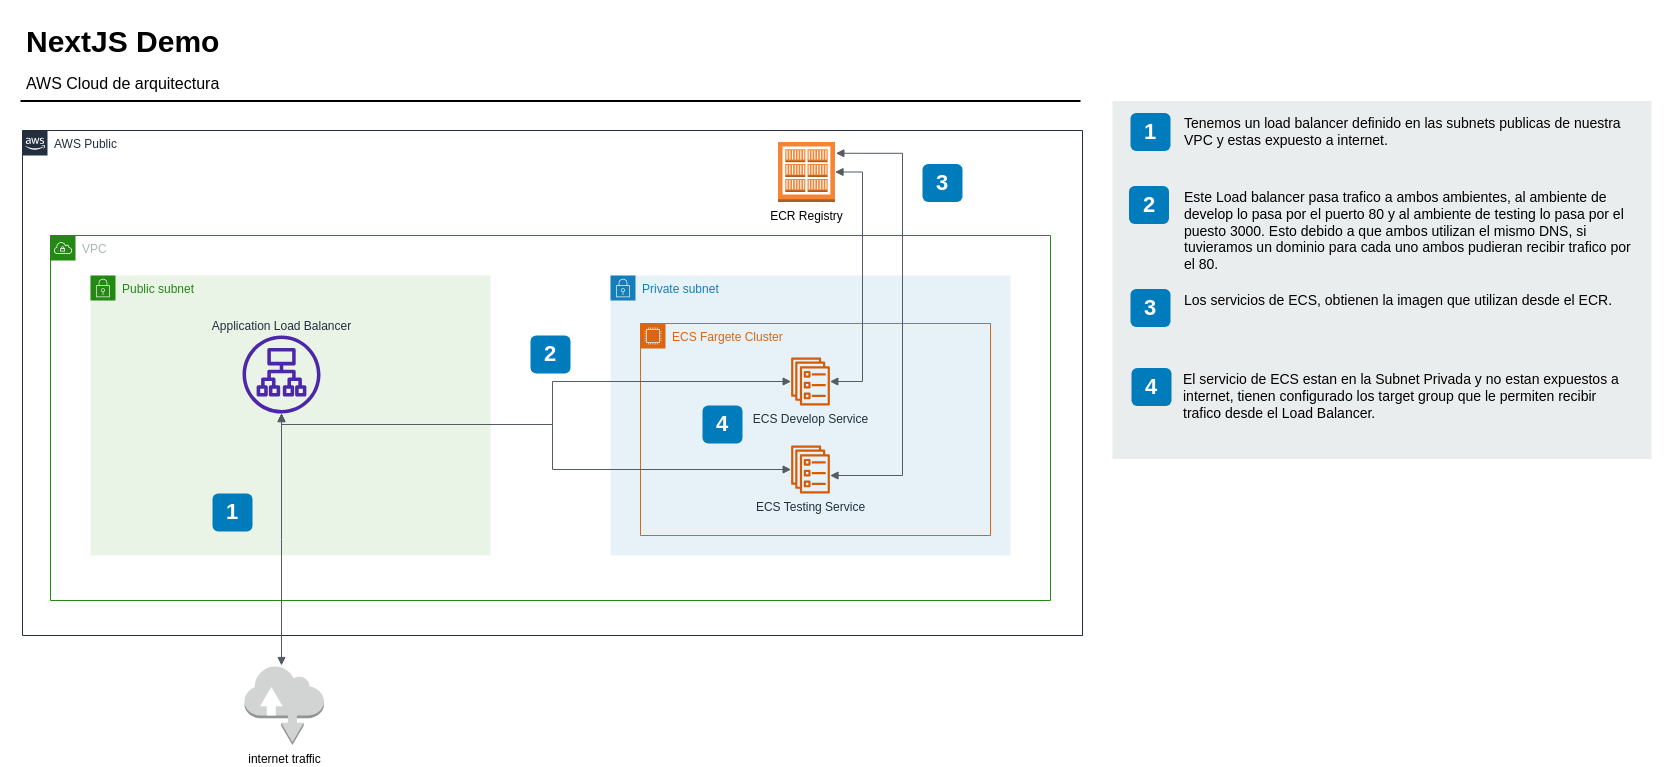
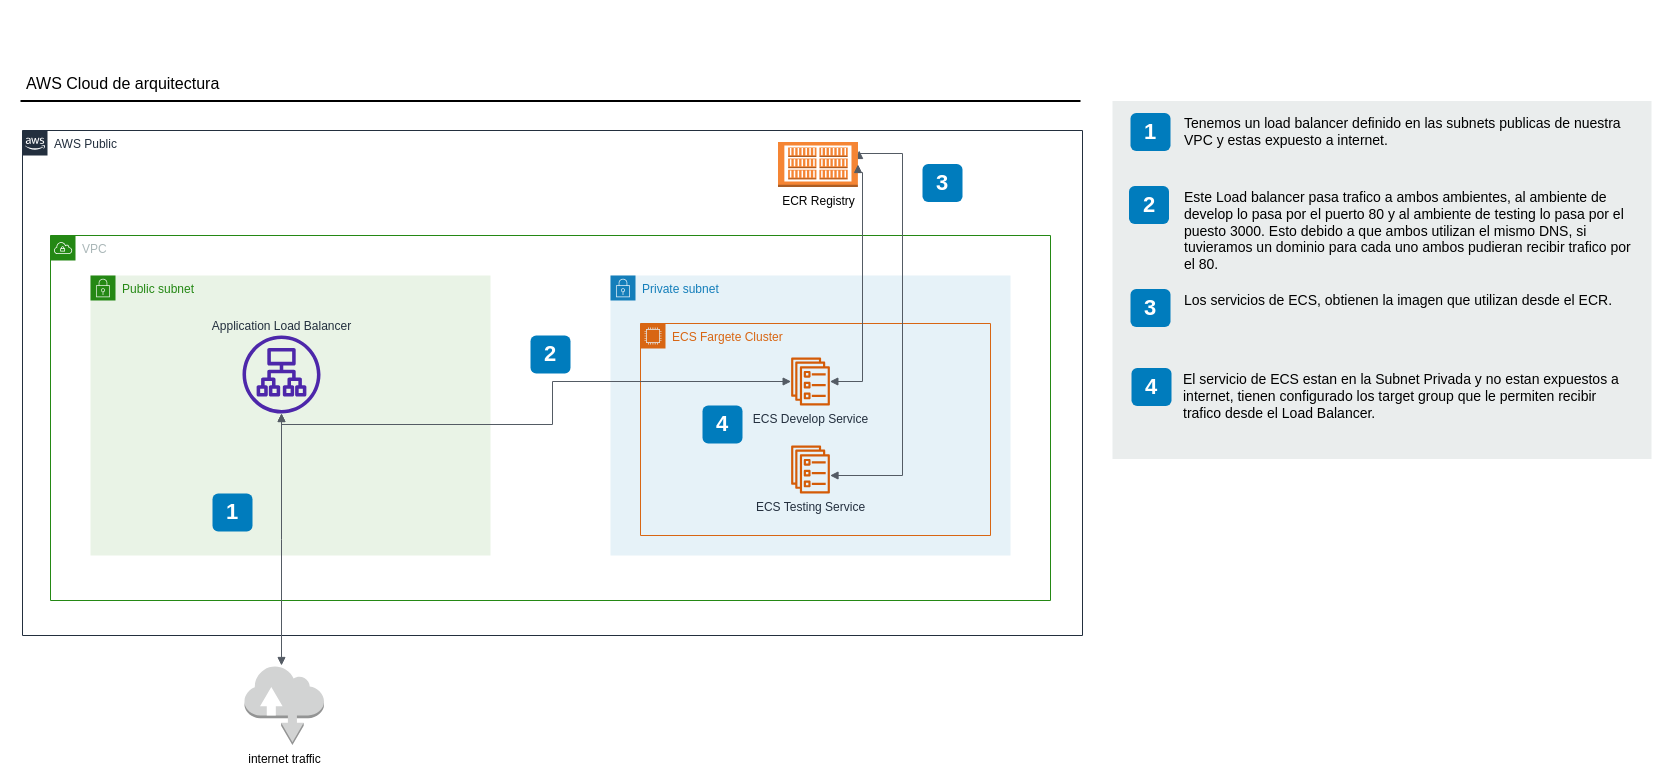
node "NextJS Demo": removed
node "ECR Registry": size 57x60 -> 80x45
edge "Application Load Balancer" -- "ECS Testing Service": removed
